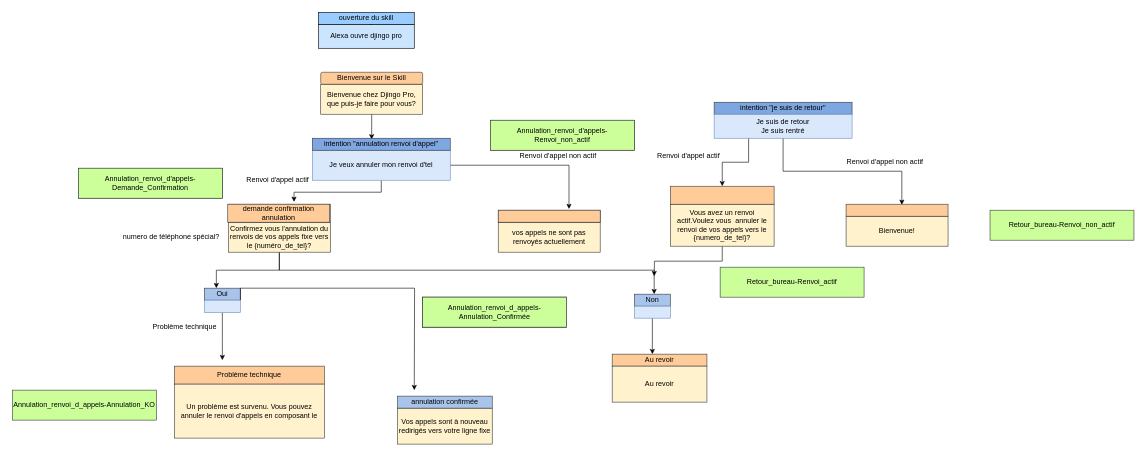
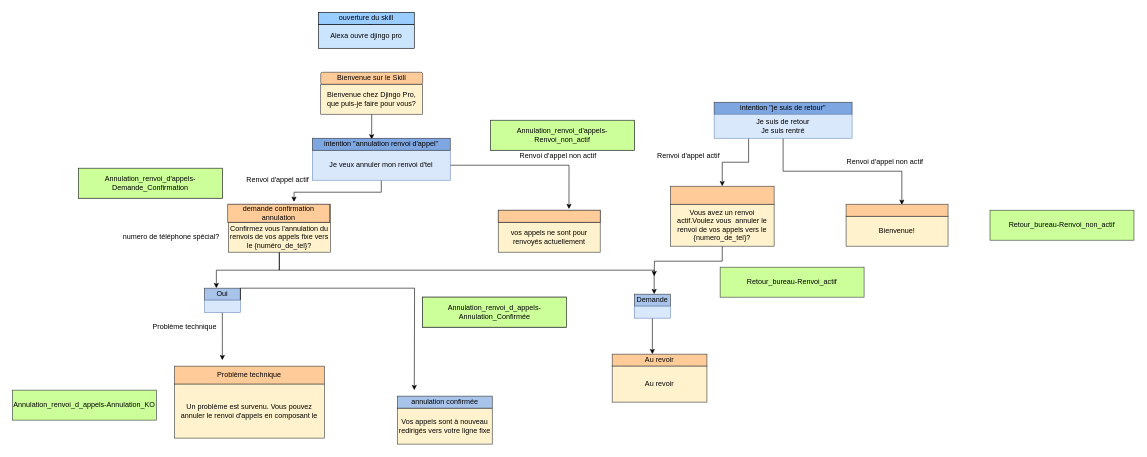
node "vos appels ne sont pas renvoyés actuellement": label "vos appels ne sont pas renvoyés actuellement" -> "vos appels ne sont pour renvoyés actuellement"
node "Non": label "Non" -> "Demande"
